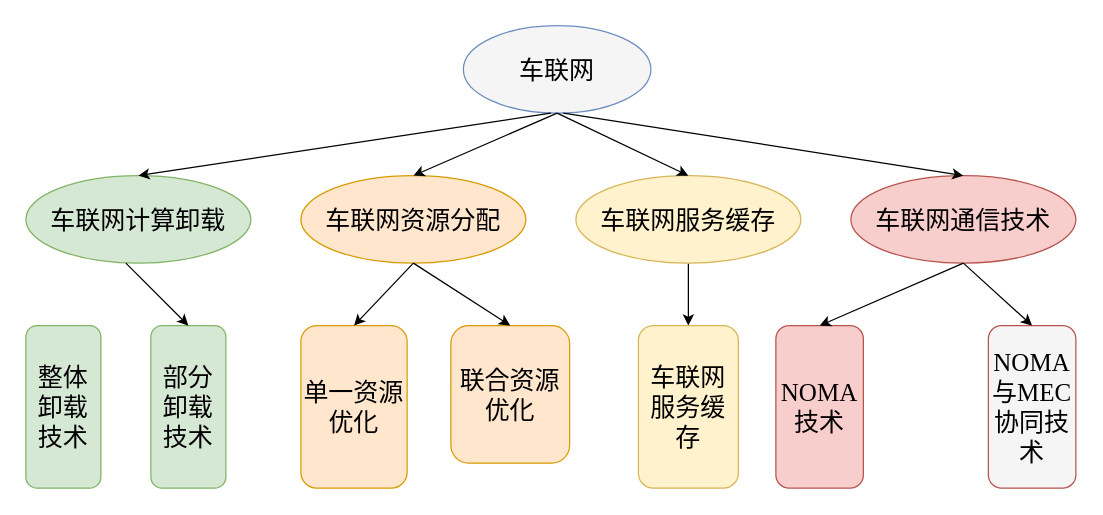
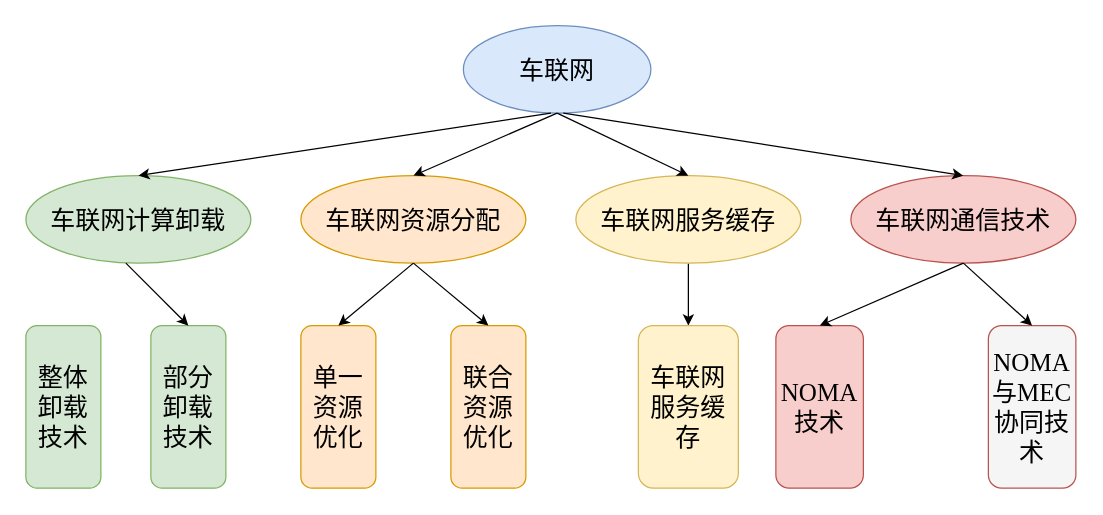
node "车联网": fillcolor #f5f5f5 -> #dae8fc
node "联合资源优化": size 119x138 -> 75x163
node "单一资源优化": size 106x163 -> 75x163
